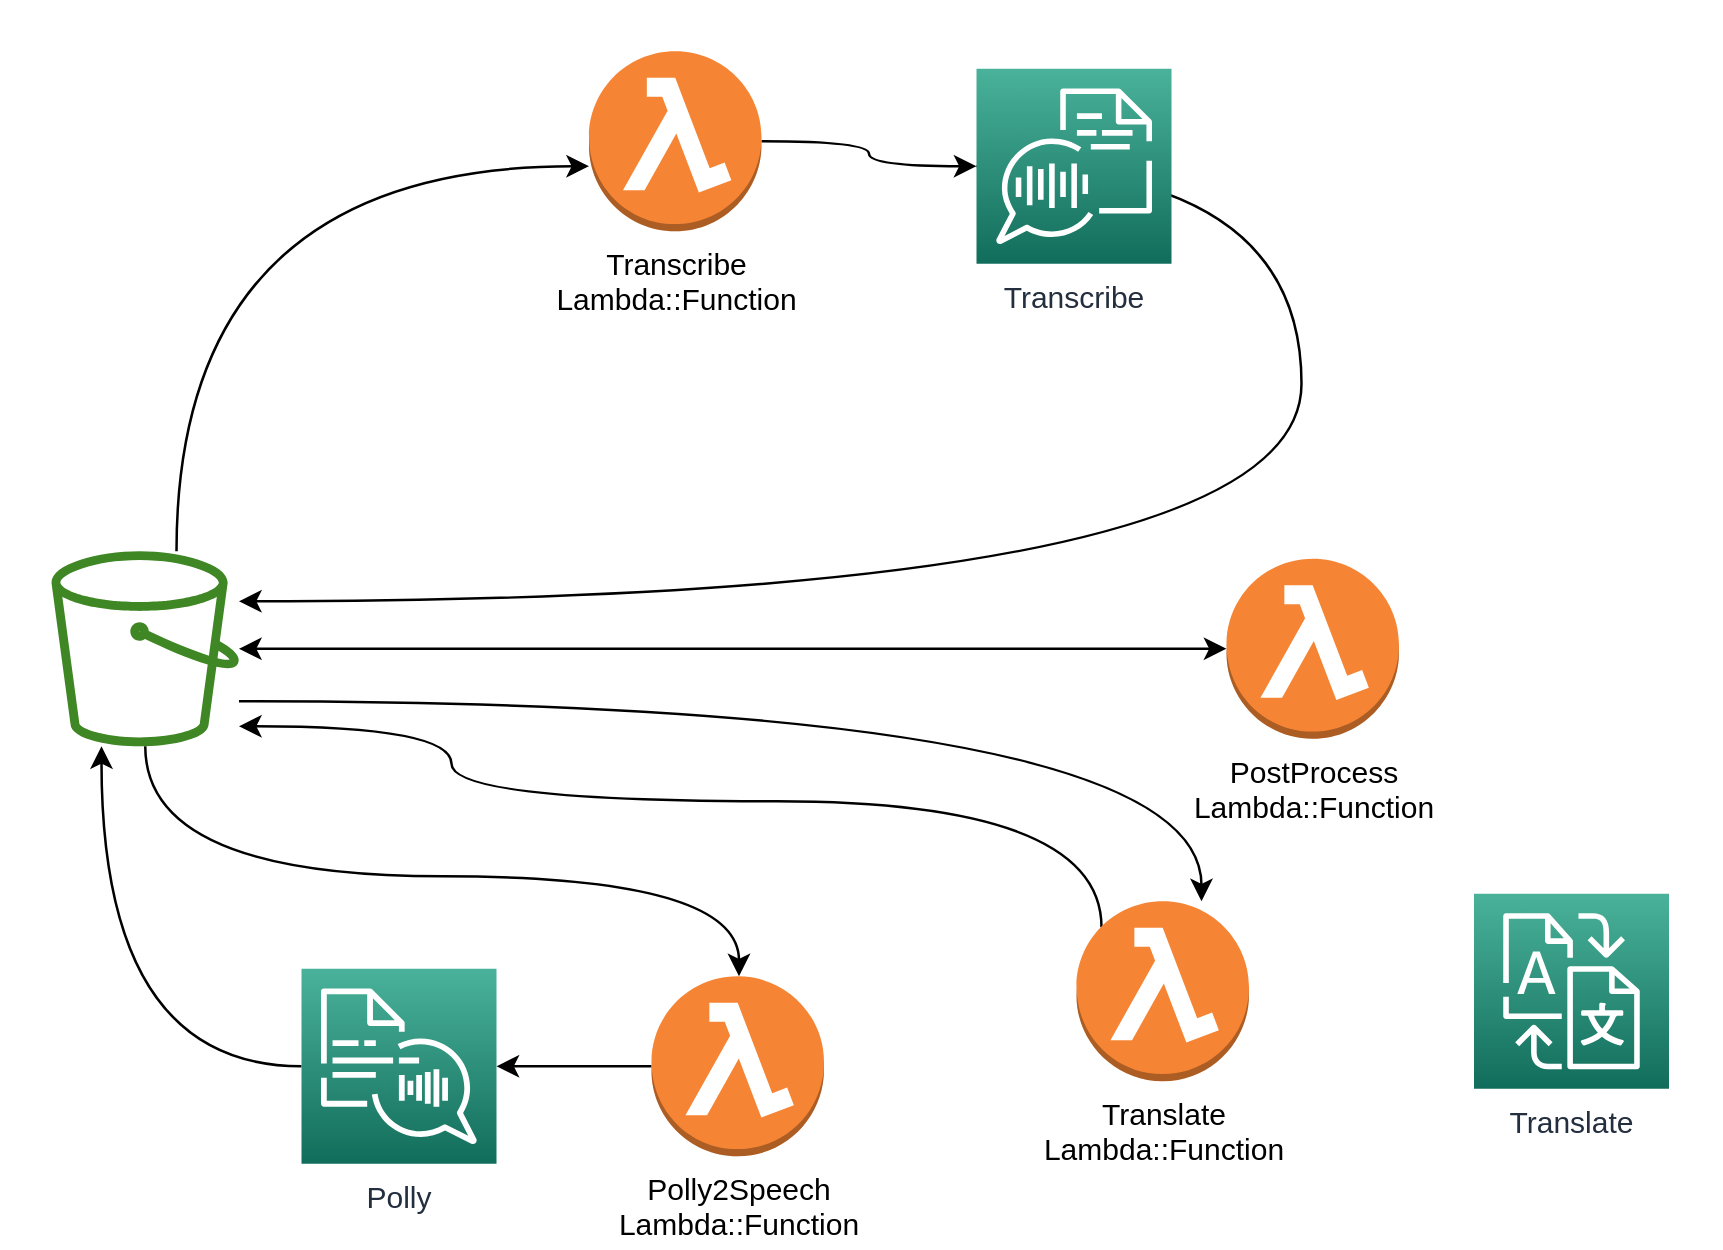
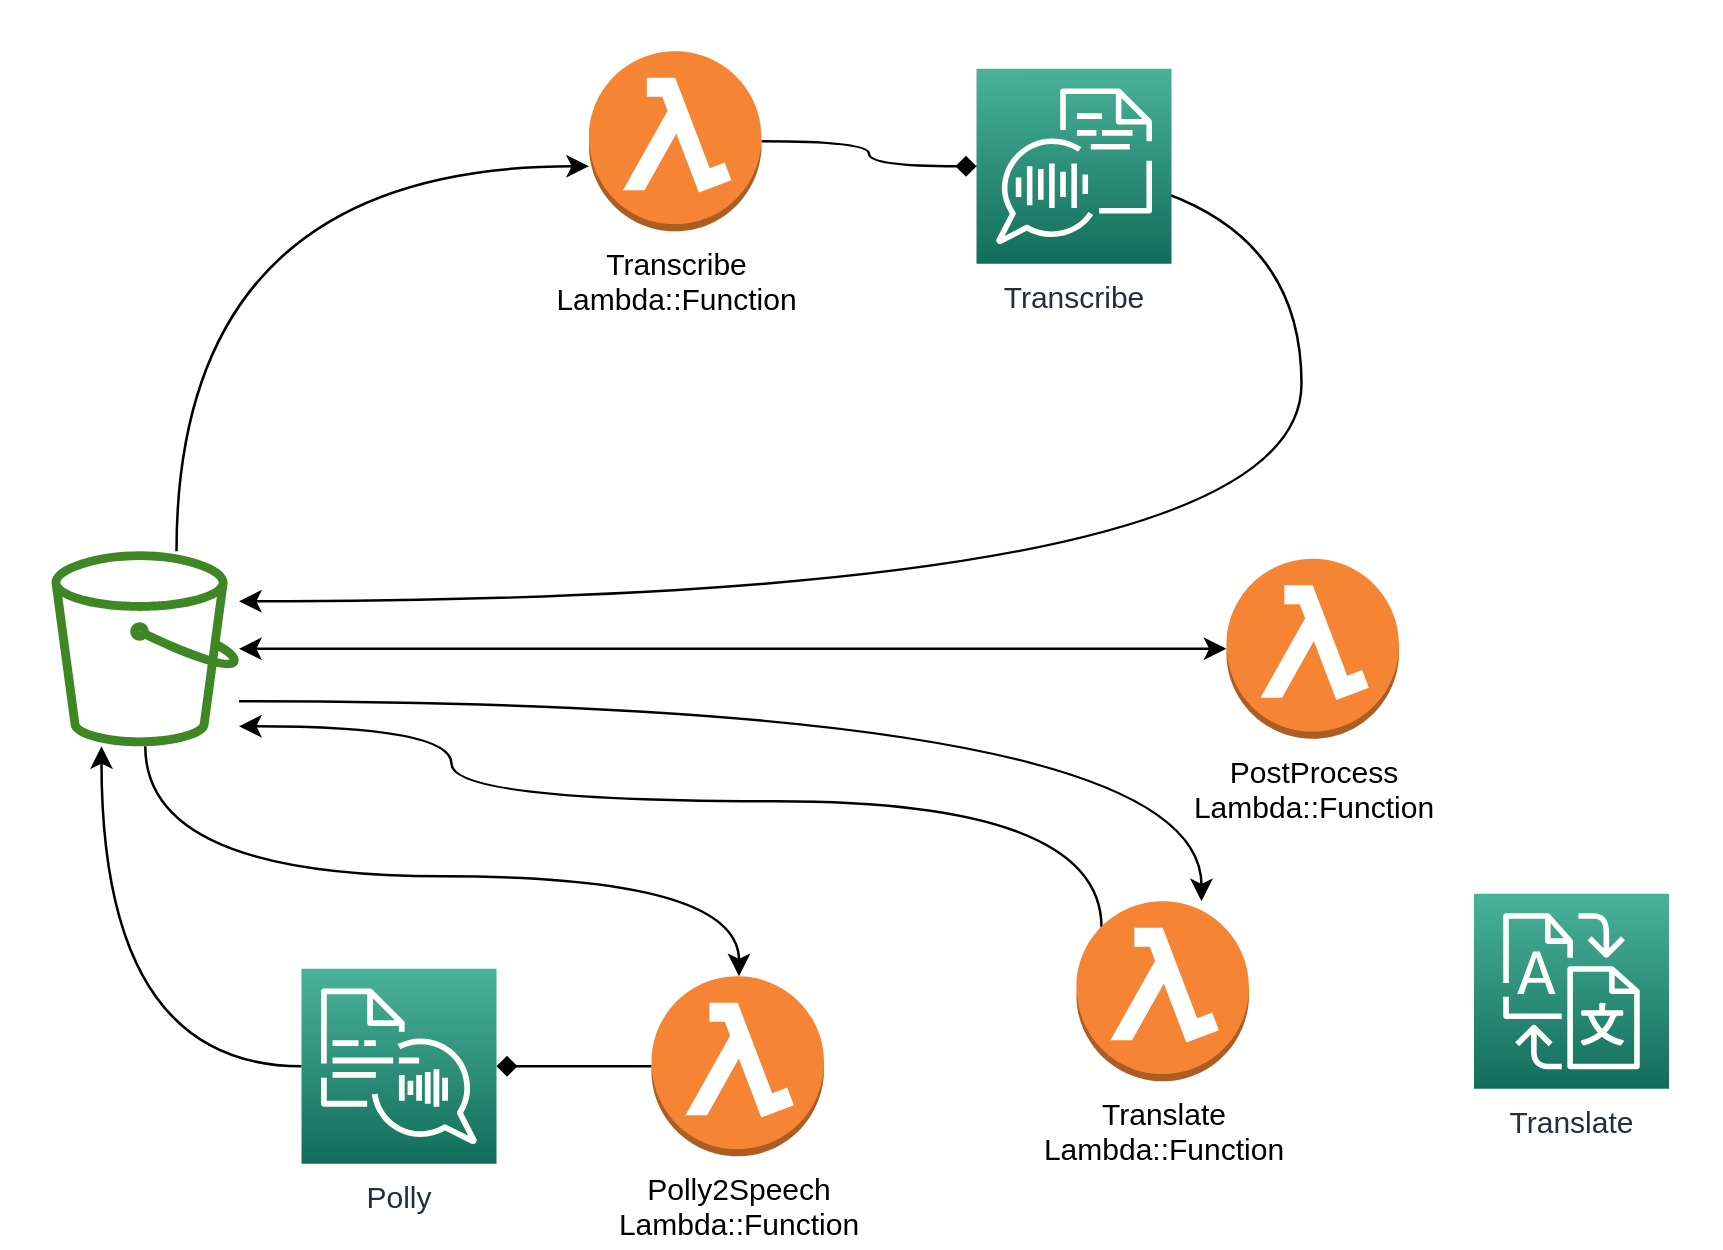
edge "Transcribe Lambda::Function" -> "Transcribe": arrowhead classic -> diamond
edge "Polly2Speech Lambda::Function" -> "Polly": arrowhead classic -> diamond
